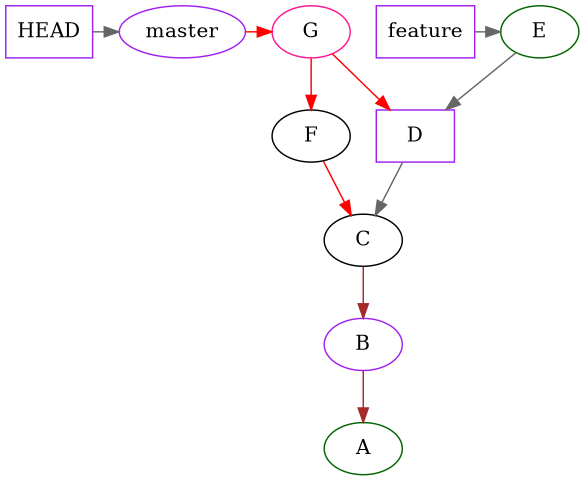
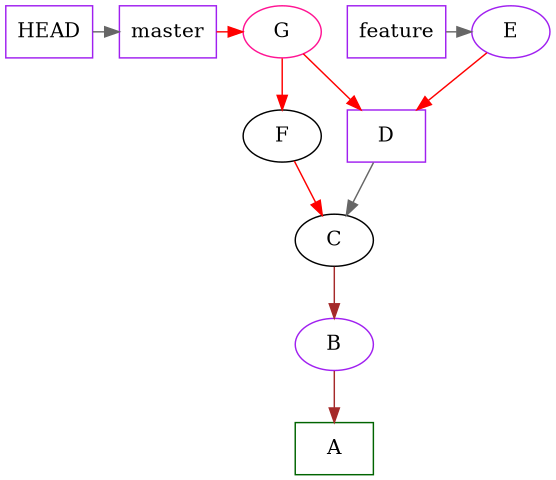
node "master": shape ellipse -> box
node "E": color darkgreen -> purple
edge "E" -> "D": color gray40 -> red
node "A": shape ellipse -> box
